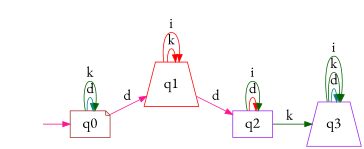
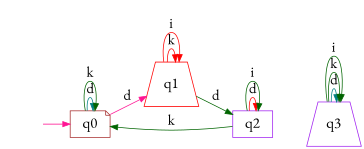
edge "q1" -> "q2": color deeppink -> darkgreen
edge "q2" -> "q3": now "q2" -> "q0"
